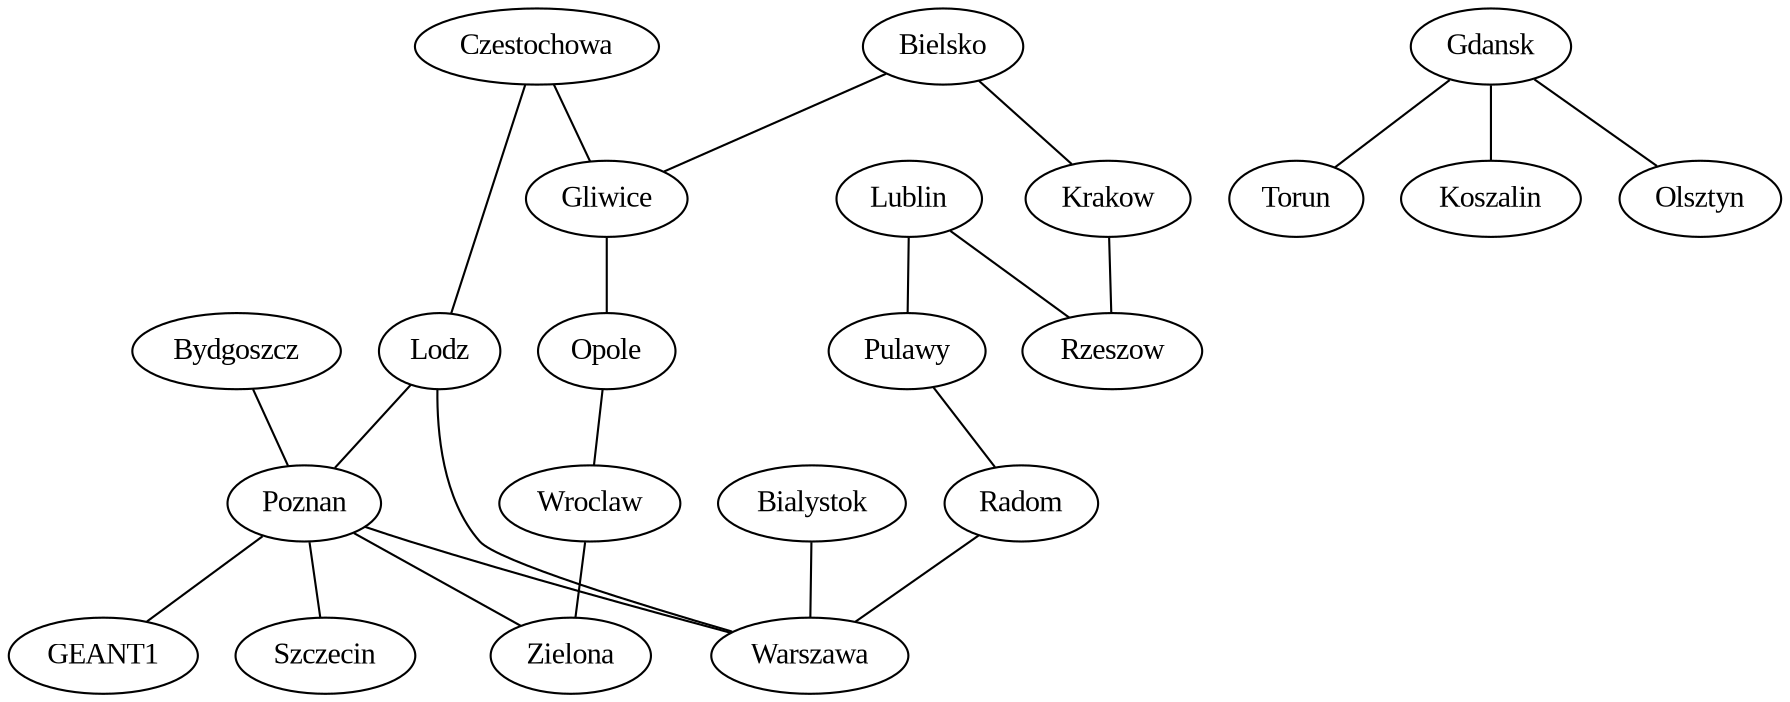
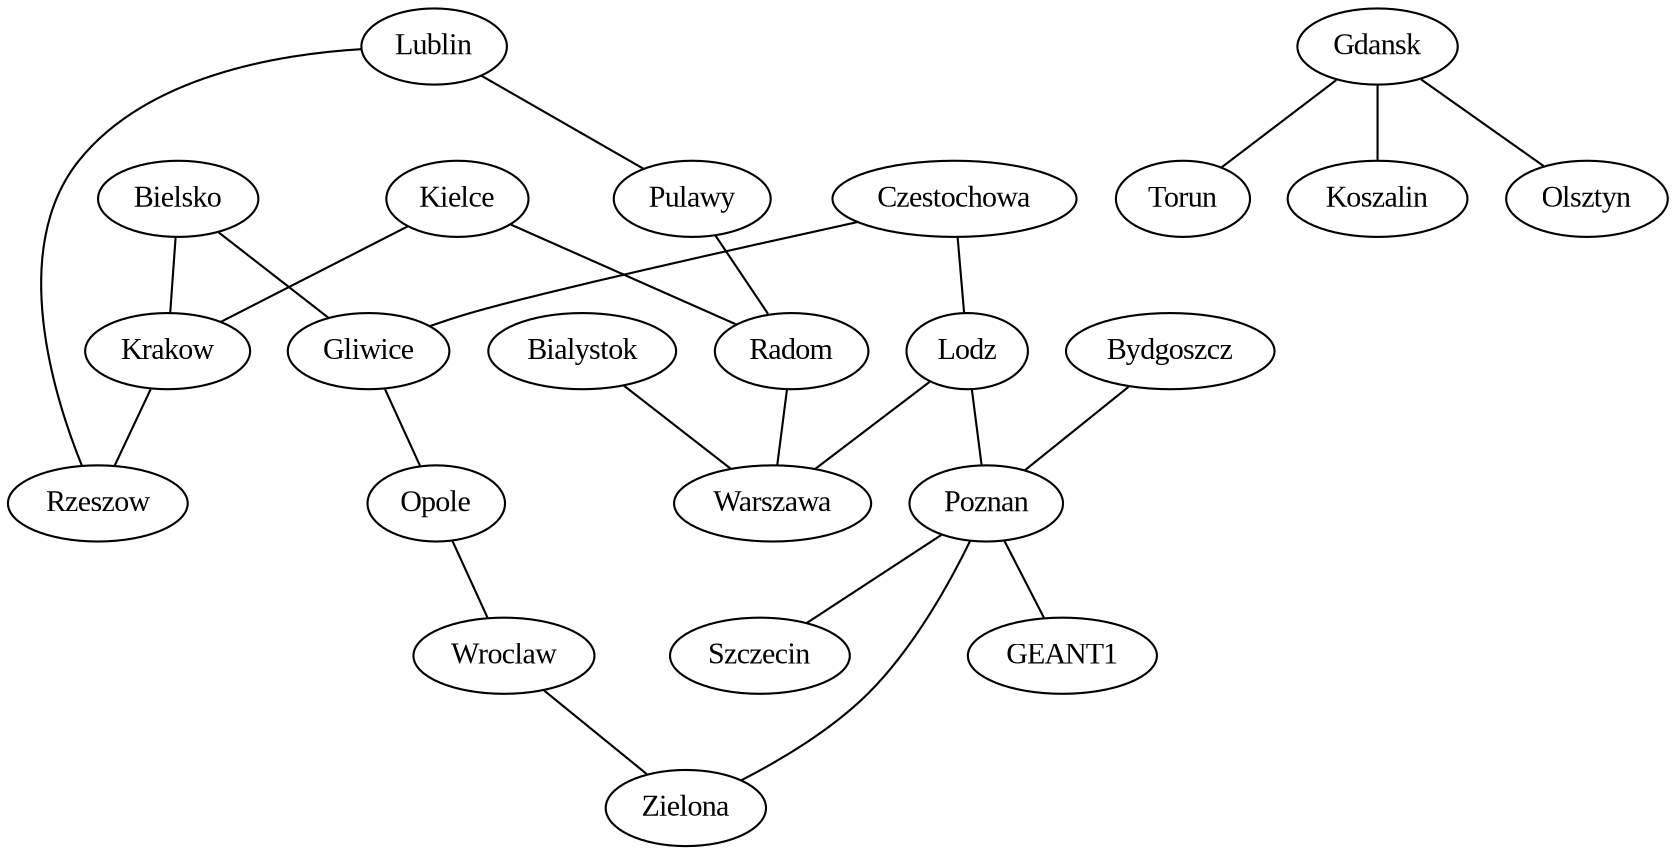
node "Kielce": added
edge "Poznan" -- "Warszawa": removed
